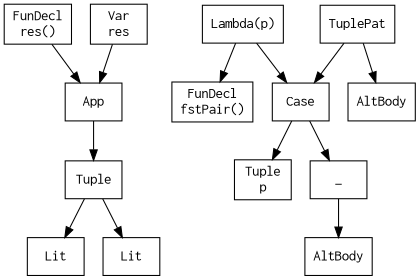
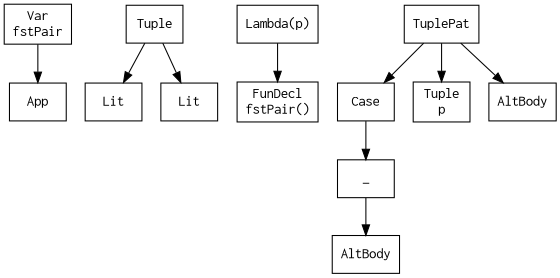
node "FunDecl res()": removed
node "Var res": label "Var res" -> "Var fstPair"
edge "Lambda(p)" -> "Case": removed
edge "App" -> "Tuple": removed
edge "Case" -> "Tuple p": now "TuplePat" -> "Tuple p"
